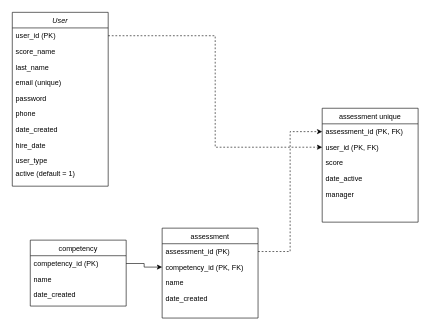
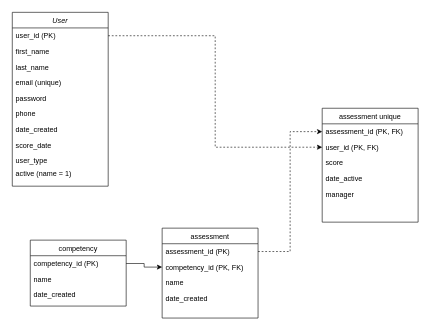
node "score_name": label "score_name" -> "first_name"
node "hire_date": label "hire_date" -> "score_date"
node "active (default = 1)": label "active (default = 1)" -> "active (name = 1)"
